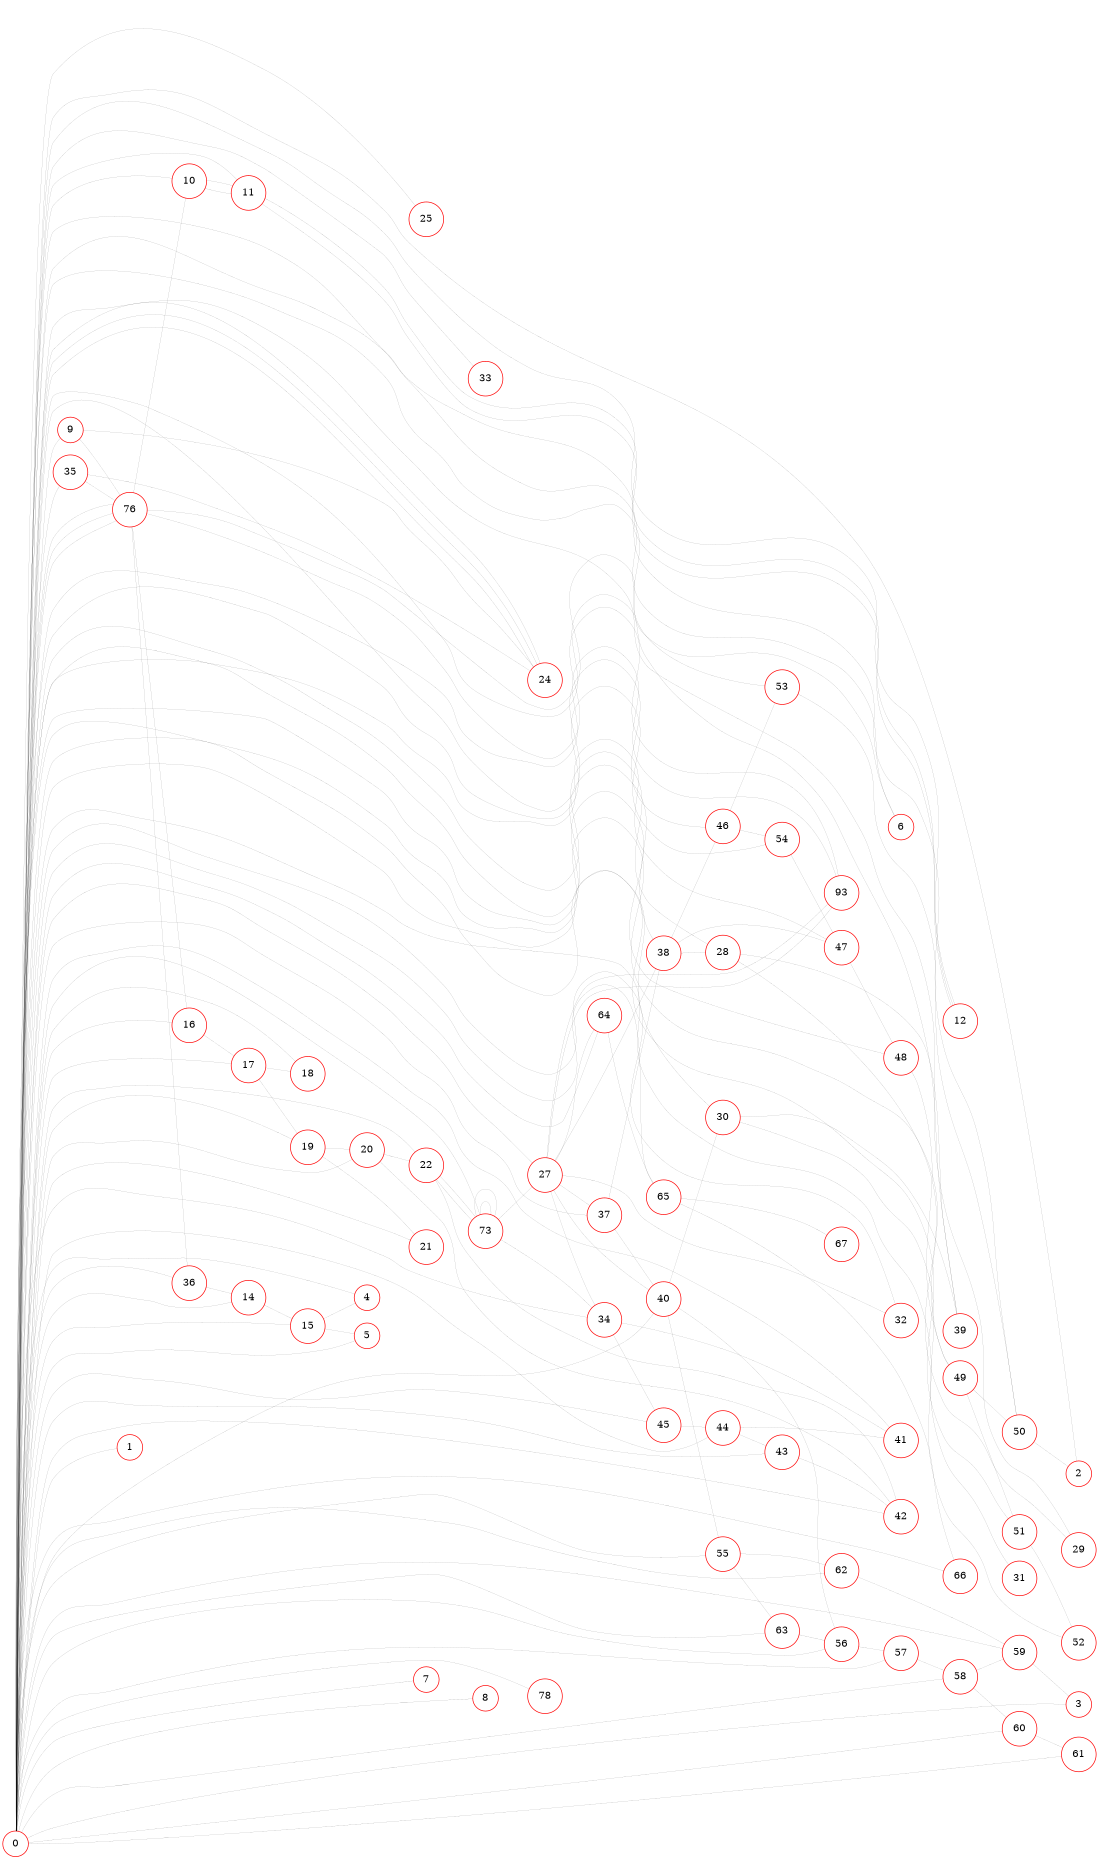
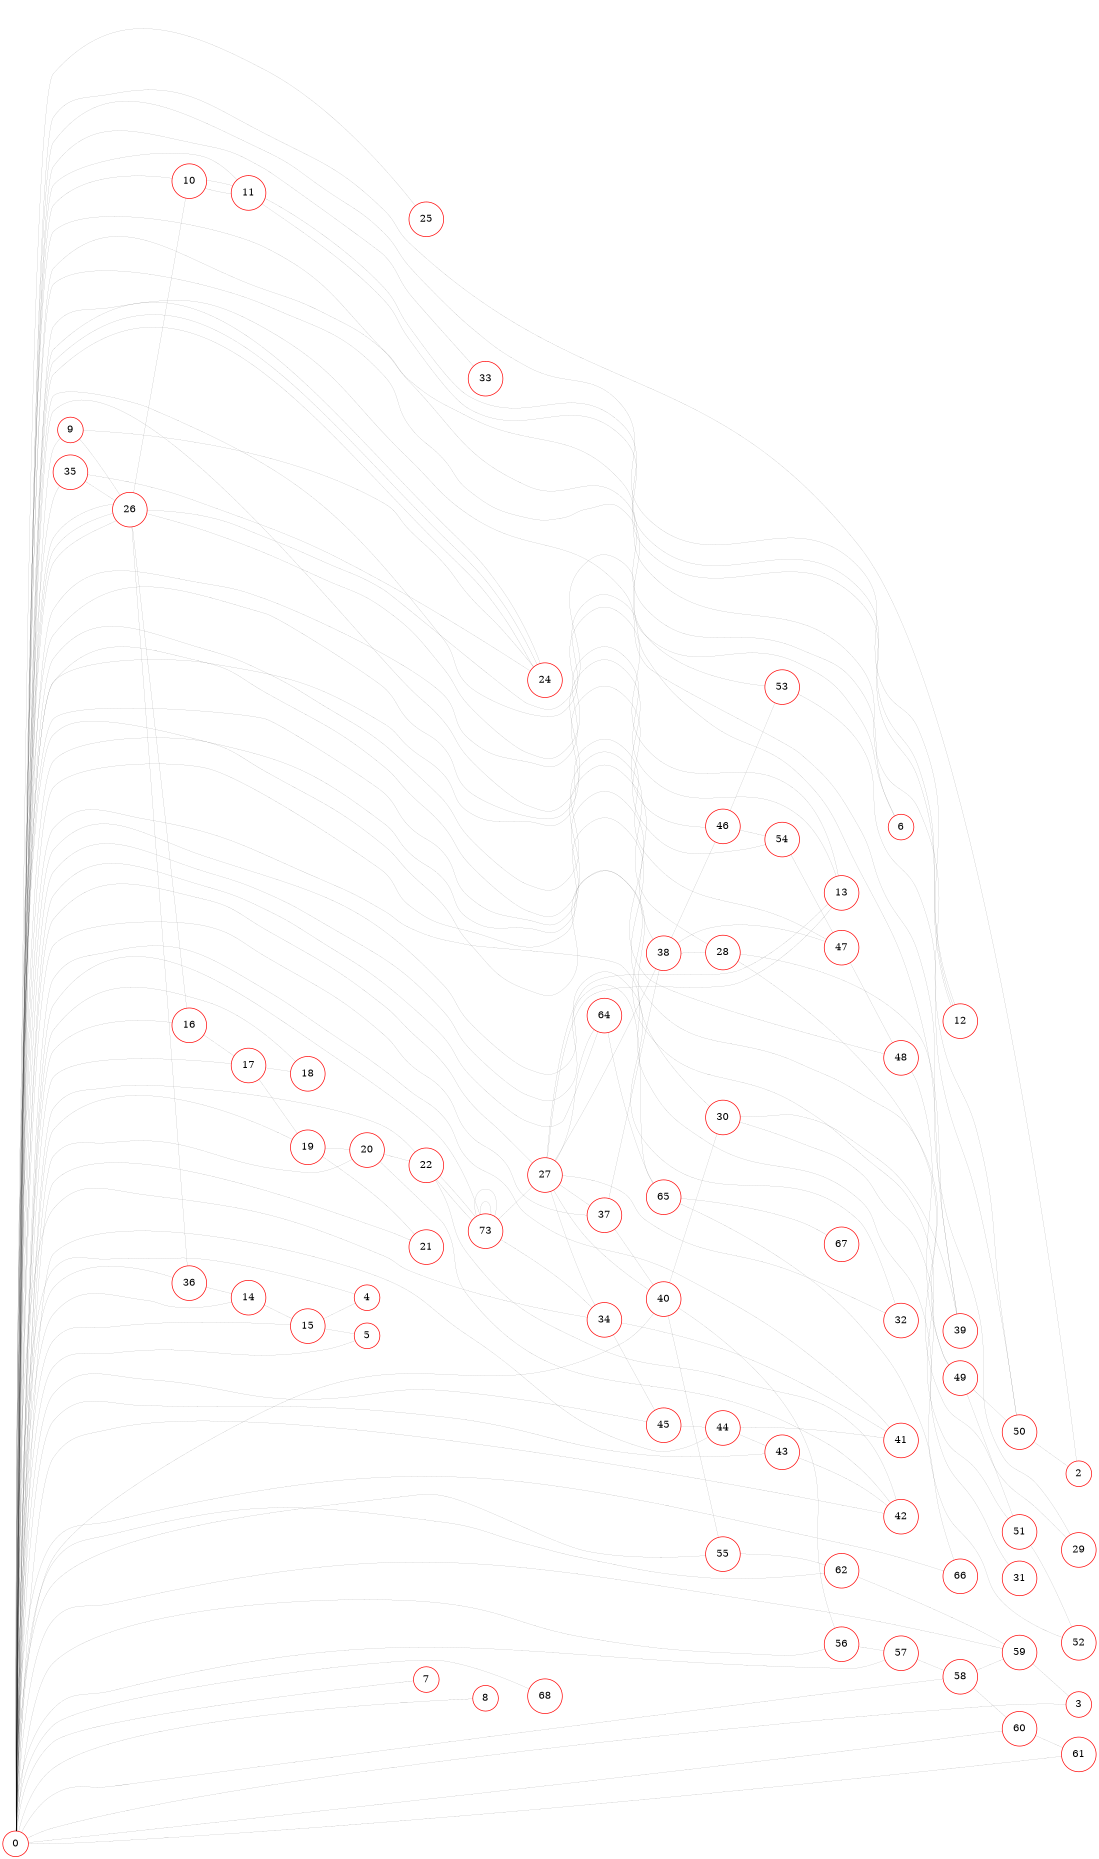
node "76": label "76" -> "26"
node "93": label "93" -> "13"
node "1": removed
node "63": removed
node "78": label "78" -> "68"
